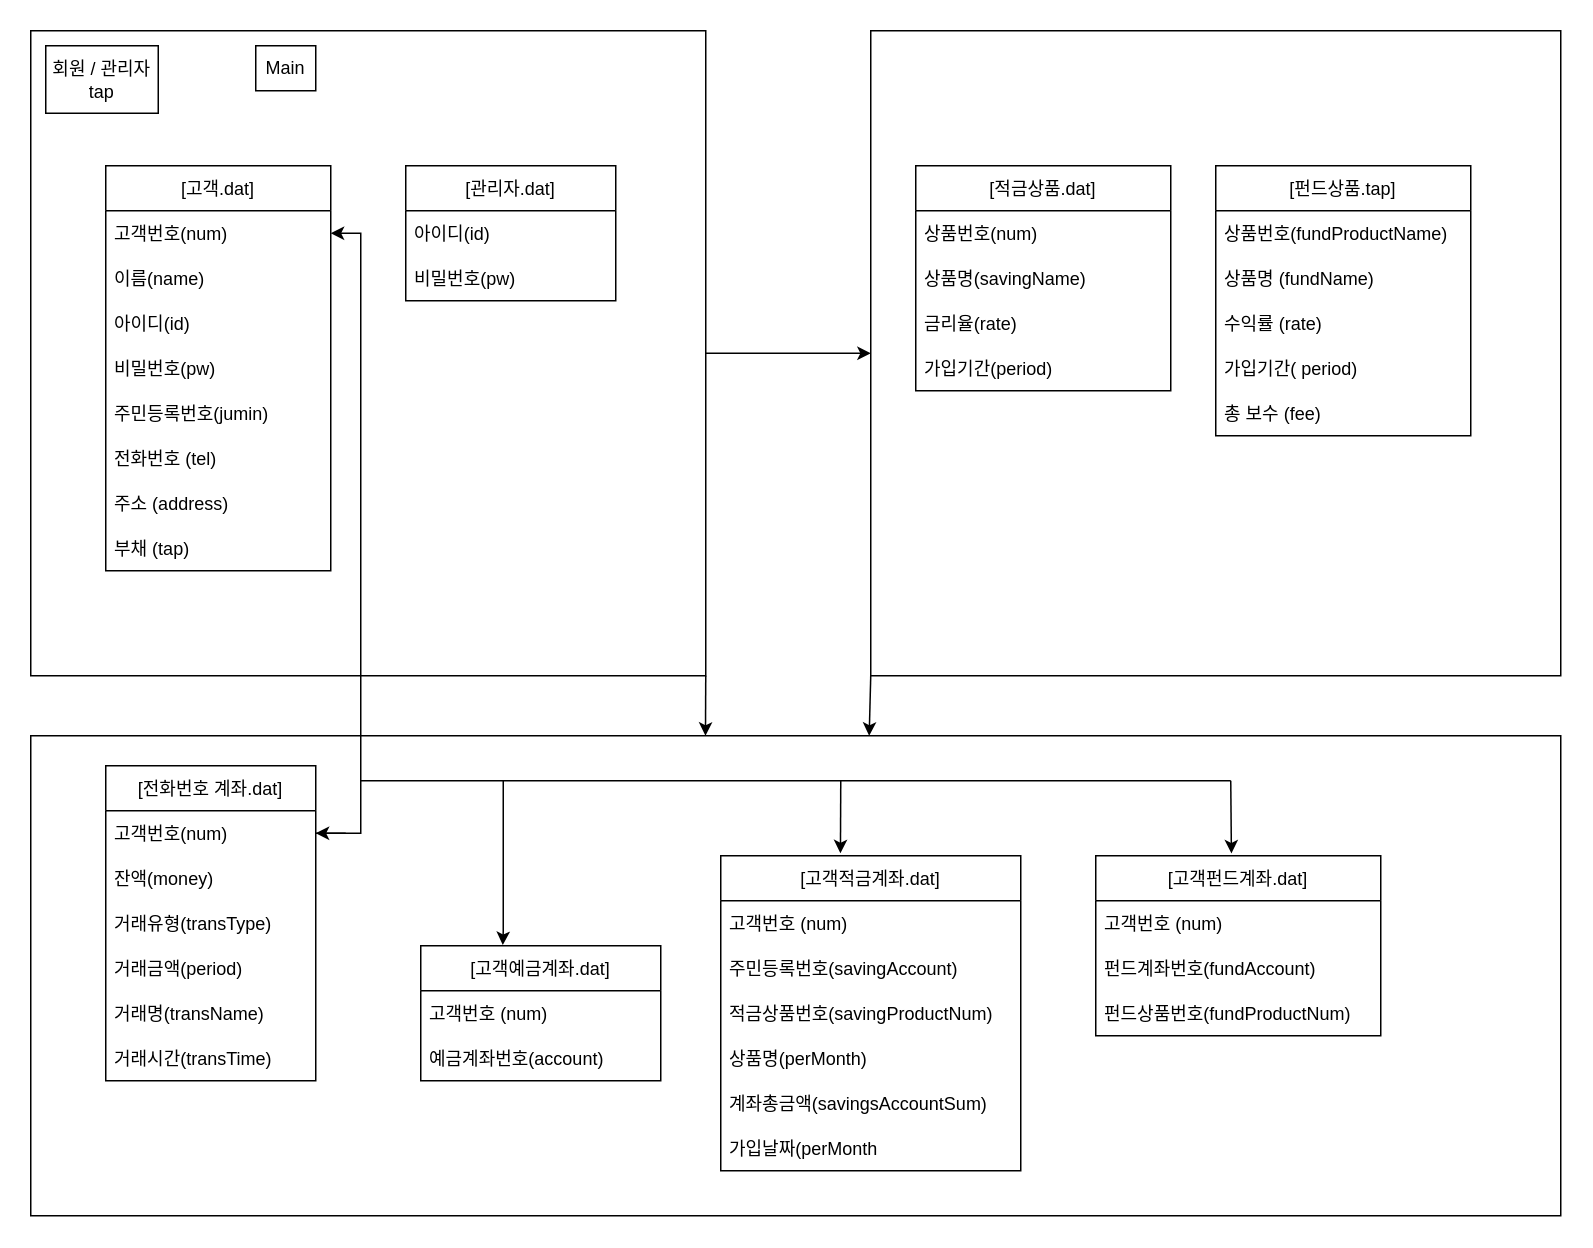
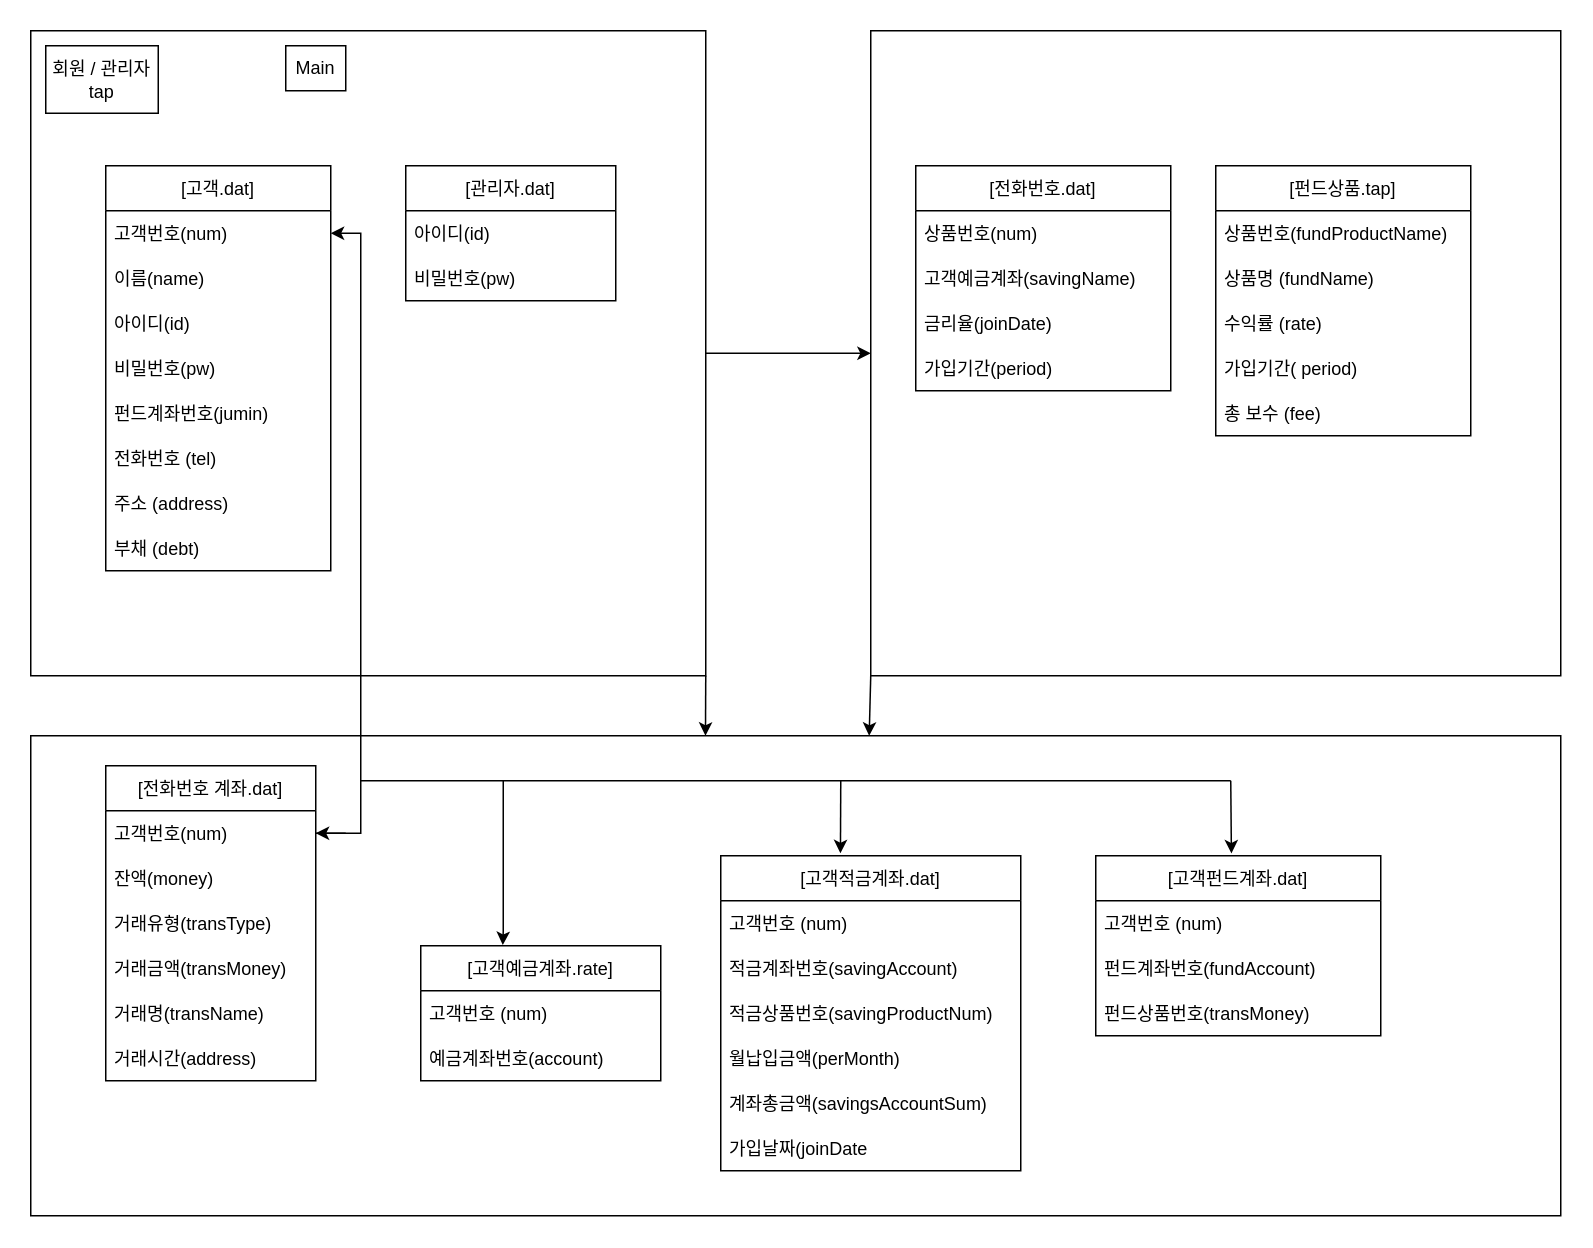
node "Main": moved (286, 68) -> (316, 68)
node "[적금상품.dat]": label "[적금상품.dat]" -> "[전화번호.dat]"
node "상품명(savingName)": label "상품명(savingName)" -> "고객예금계좌(savingName)"
node "금리율(rate)": label "금리율(rate)" -> "금리율(joinDate)"
node "주민등록번호(jumin)": label "주민등록번호(jumin)" -> "펀드계좌번호(jumin)"
node "부채 (tap)": label "부채 (tap)" -> "부채 (debt)"
node "거래금액(period)": label "거래금액(period)" -> "거래금액(transMoney)"
node "[고객예금계좌.dat]": label "[고객예금계좌.dat]" -> "[고객예금계좌.rate]"
node "주민등록번호(savingAccount)": label "주민등록번호(savingAccount)" -> "적금계좌번호(savingAccount)"
node "펀드상품번호(fundProductNum)": label "펀드상품번호(fundProductNum)" -> "펀드상품번호(transMoney)"
node "거래시간(transTime)": label "거래시간(transTime)" -> "거래시간(address)"
node "상품명(perMonth)": label "상품명(perMonth)" -> "월납입금액(perMonth)"
node "가입날짜(perMonth": label "가입날짜(perMonth" -> "가입날짜(joinDate"
